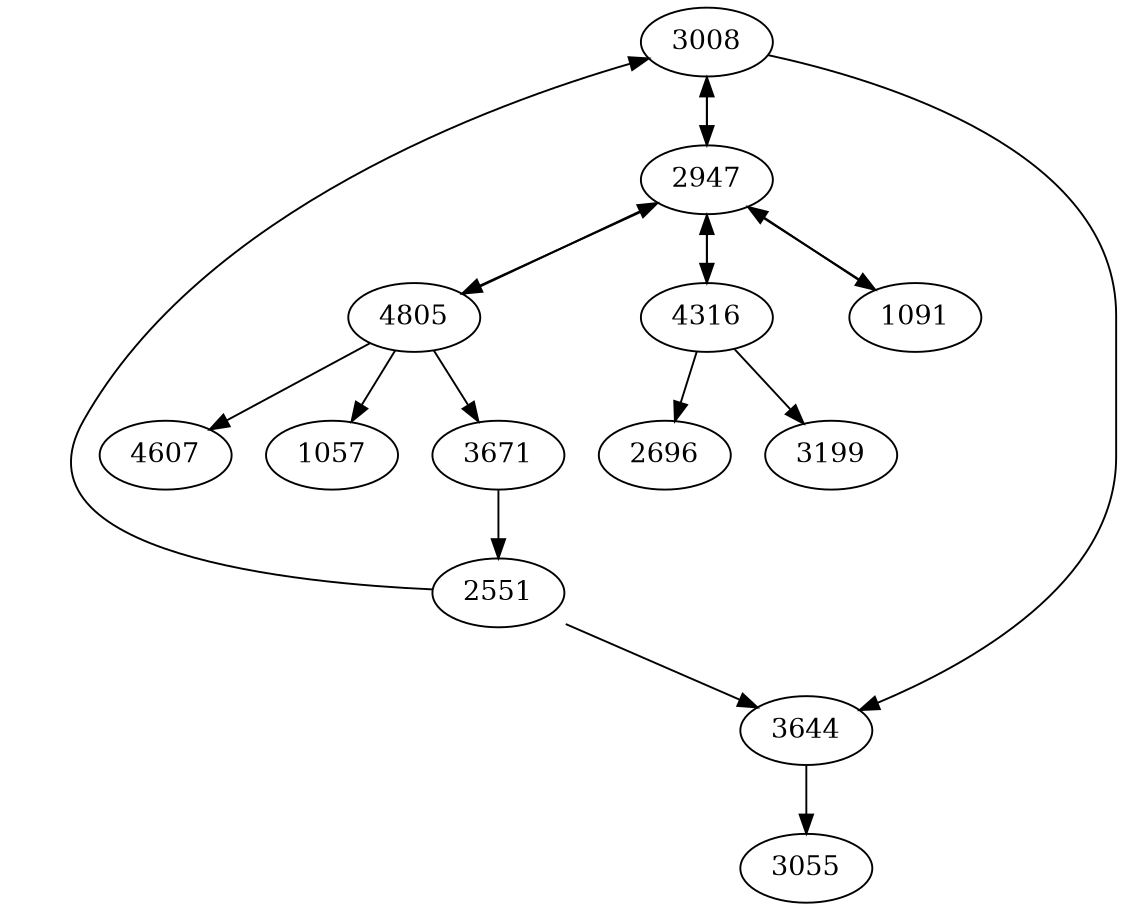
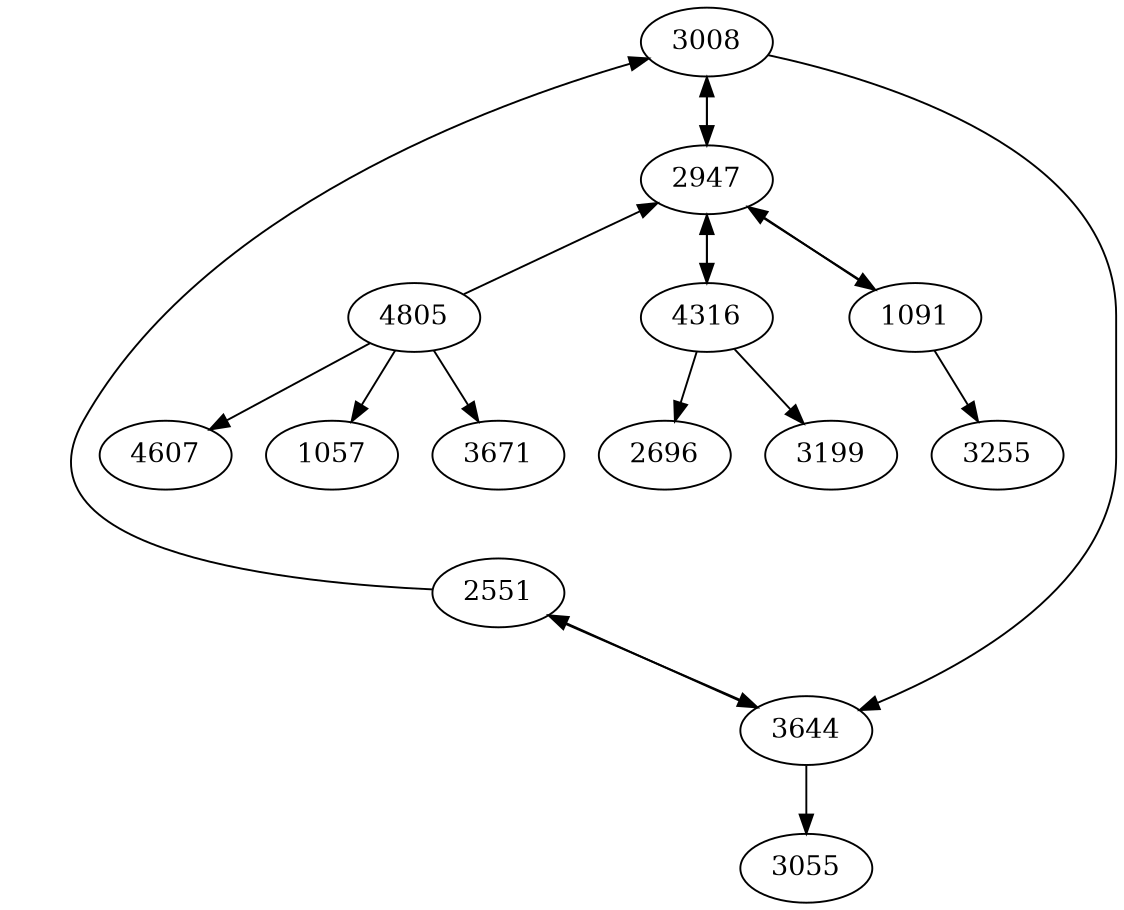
edge "2947" -> "4805": removed
node "3255": added
edge "3671" -> "2551": now "3644" -> "2551"
